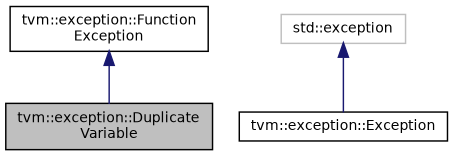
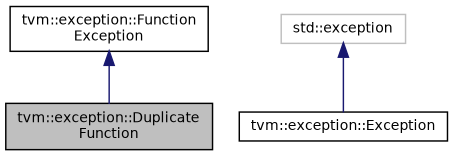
node "tvm::exception::Duplicate Variable": label "tvm::exception::Duplicate Variable" -> "tvm::exception::Duplicate Function"
